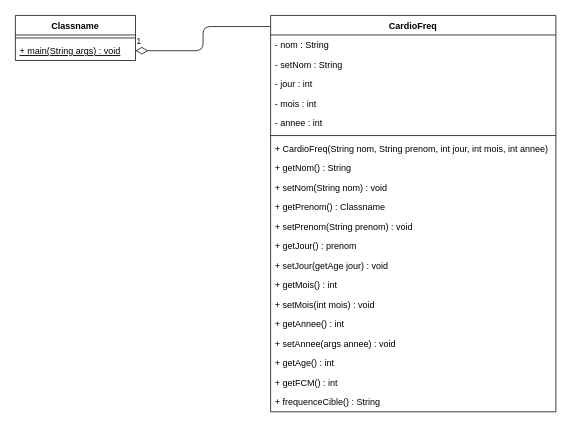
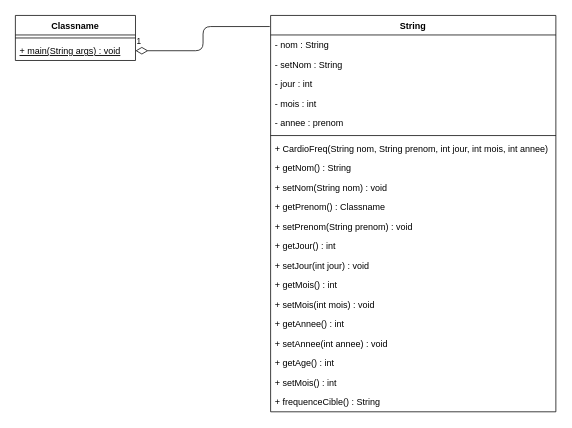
node "CardioFreq": label "CardioFreq" -> "String"
node "- annee : int": label "- annee : int" -> "- annee : prenom"
node "+ getJour() : prenom": label "+ getJour() : prenom" -> "+ getJour() : int"
node "+ setJour(getAge jour) : void": label "+ setJour(getAge jour) : void" -> "+ setJour(int jour) : void"
node "+ setAnnee(args annee) : void": label "+ setAnnee(args annee) : void" -> "+ setAnnee(int annee) : void"
node "+ getFCM() : int": label "+ getFCM() : int" -> "+ setMois() : int"
